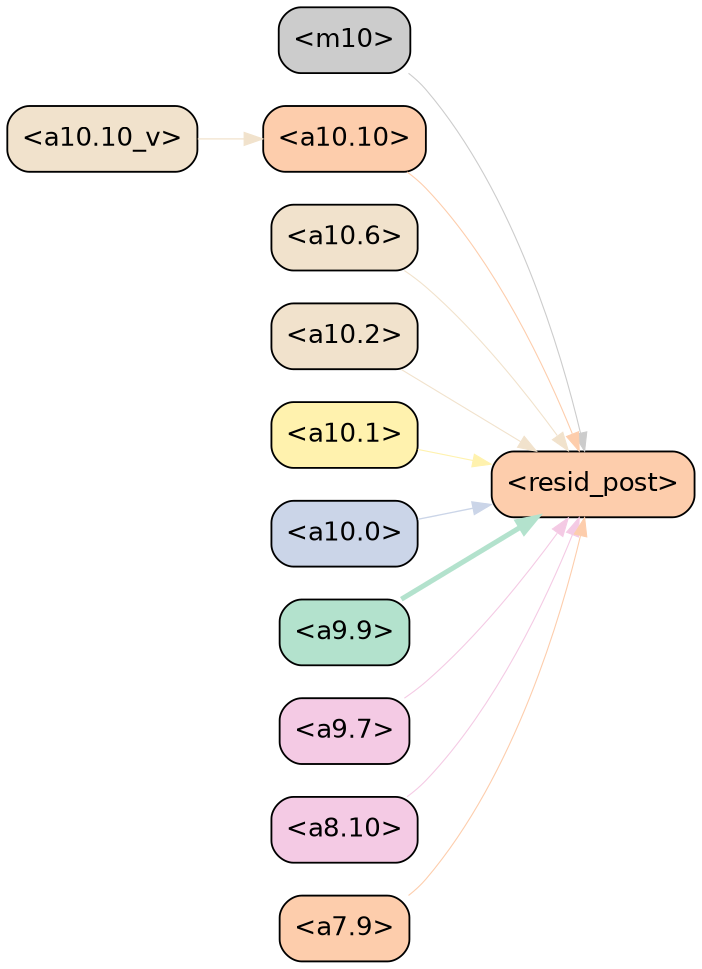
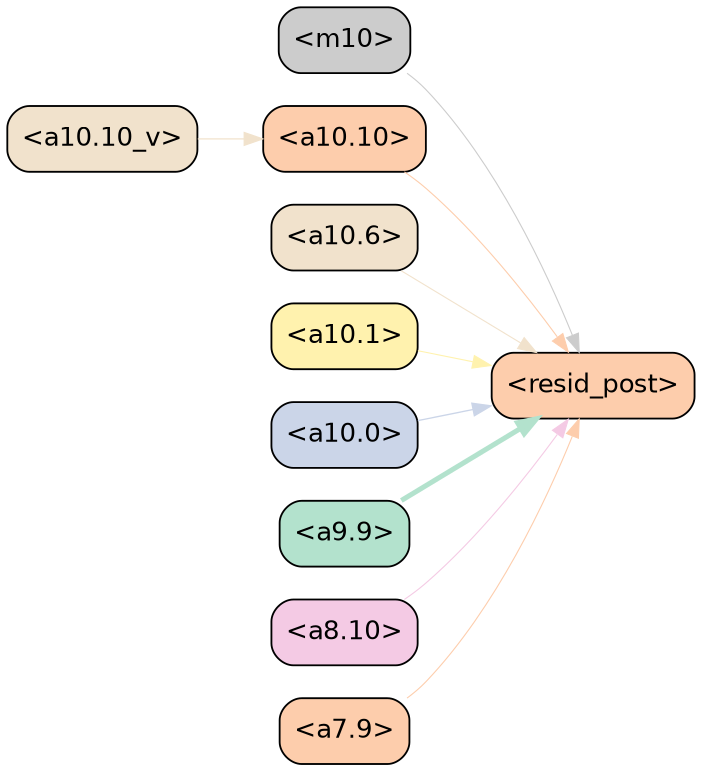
node "<a10.2>": removed
node "<a9.7>": removed
